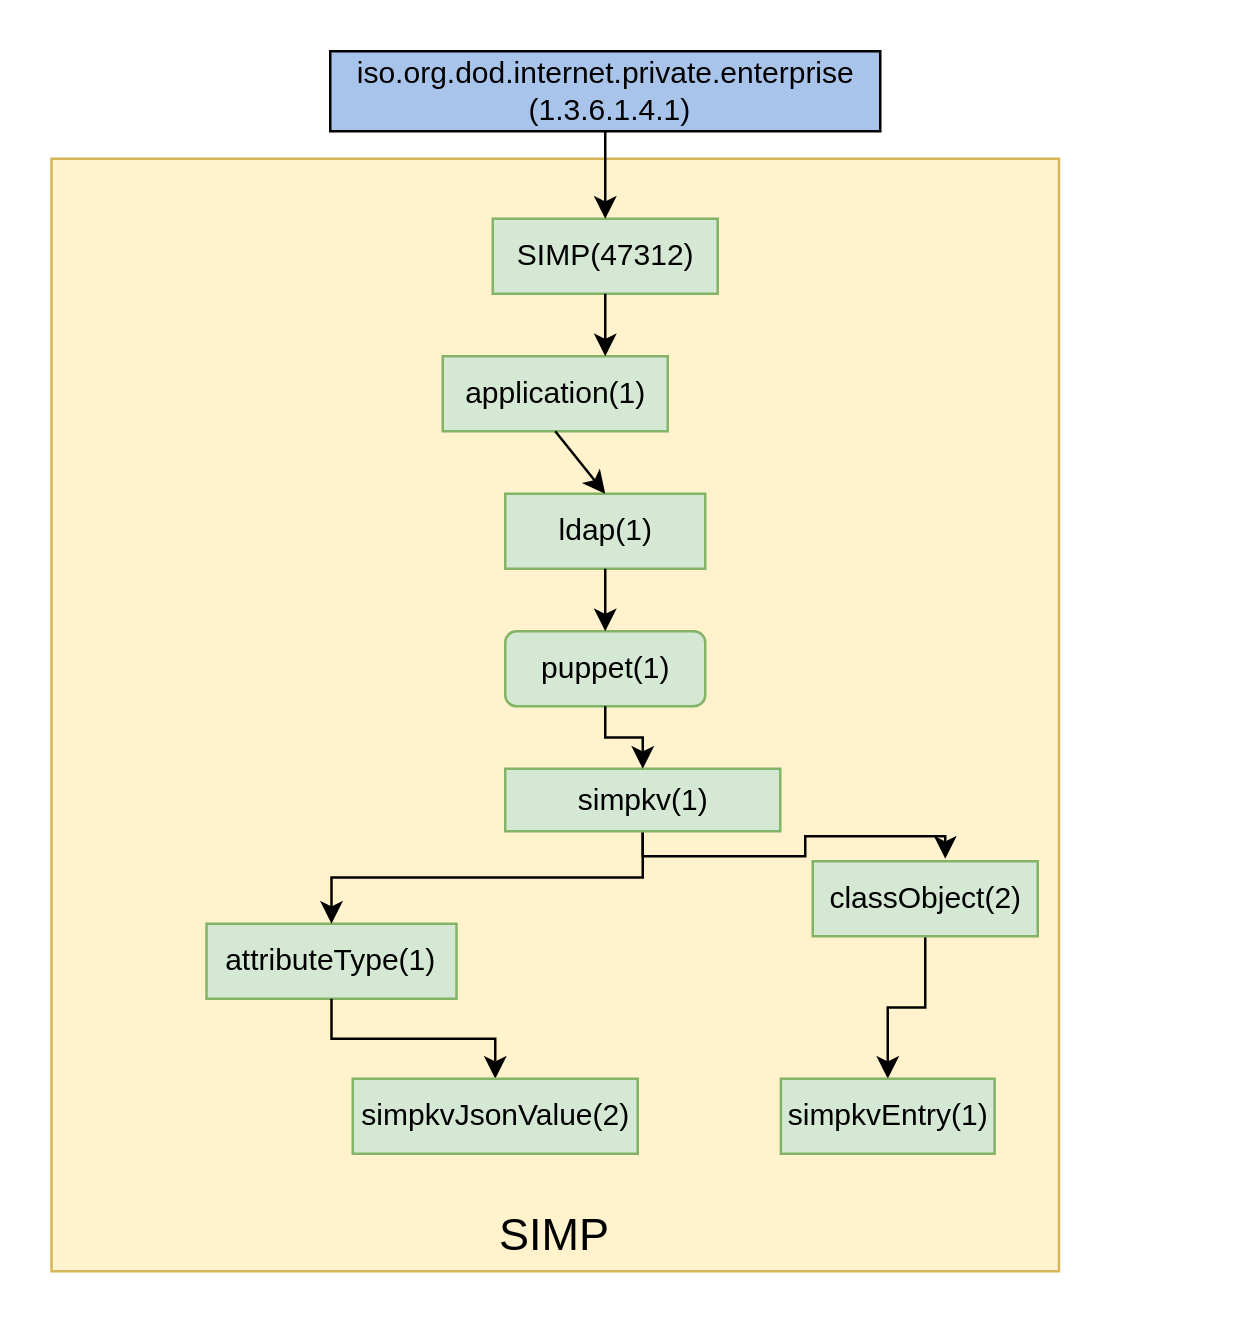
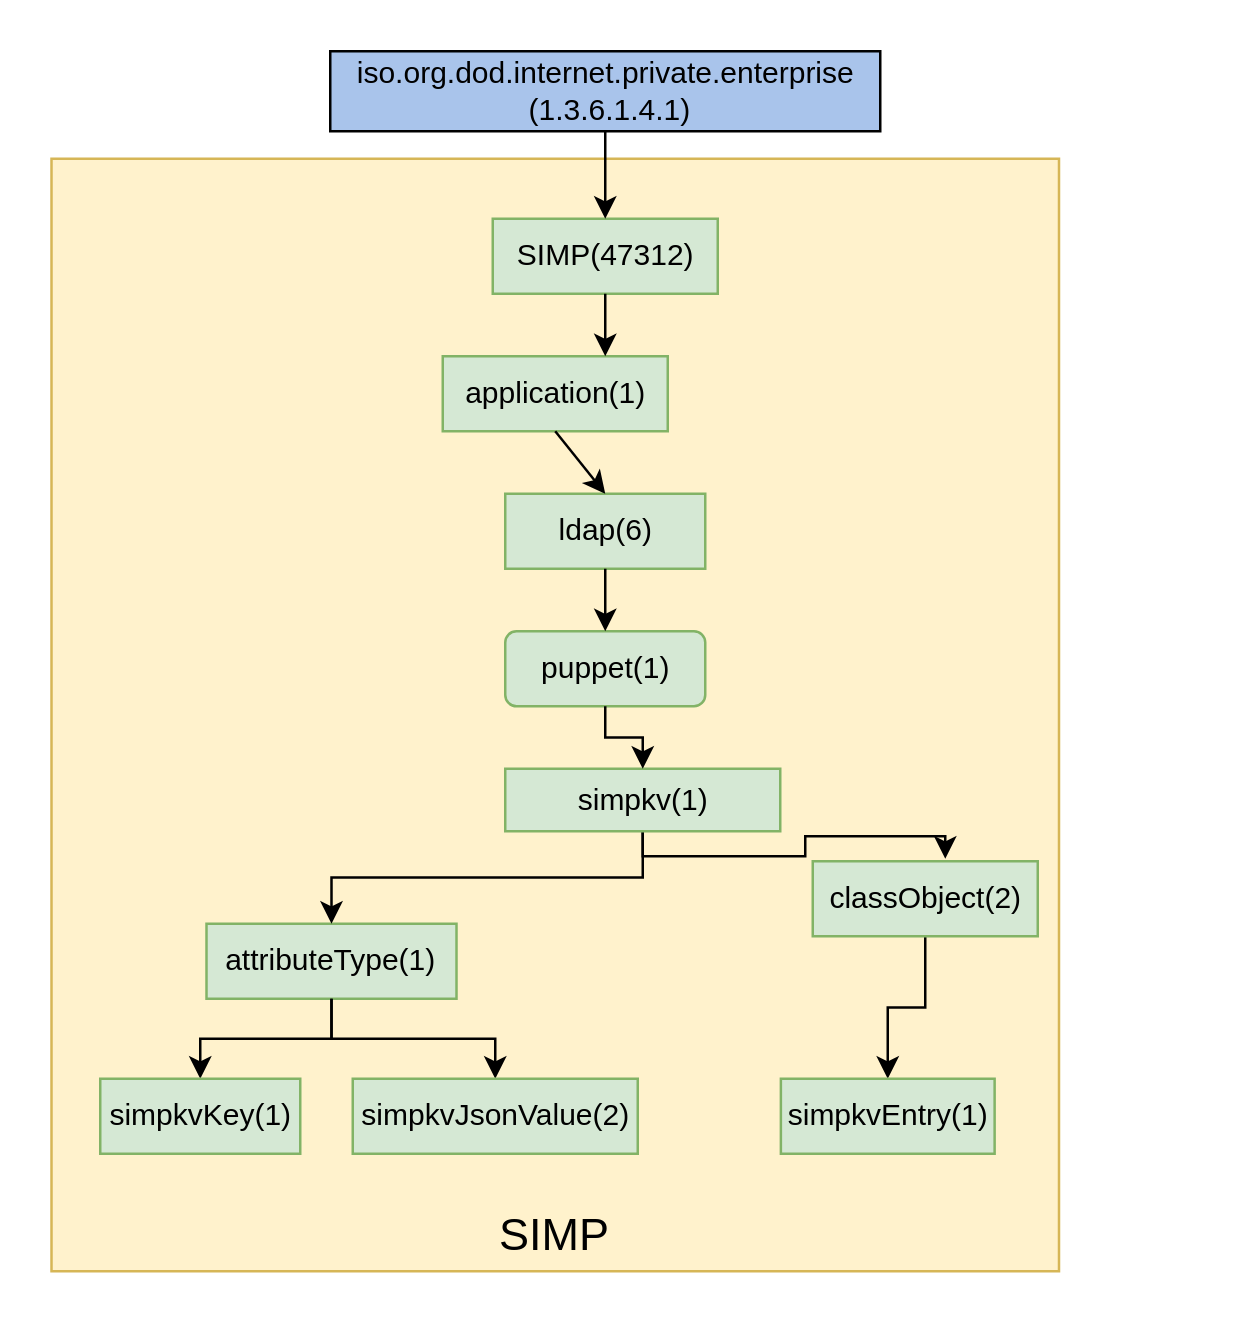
node "ldap(1)": label "ldap(1)" -> "ldap(6)"
edge "attributeType(1)" -> "simpkvKey(1)": added
node "simpkvKey(1)": added
